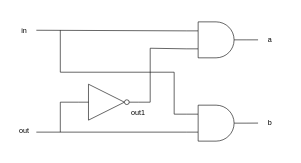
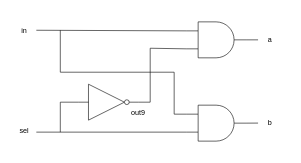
node "out1": label "out1" -> "out9"
node "out": label "out" -> "sel"
